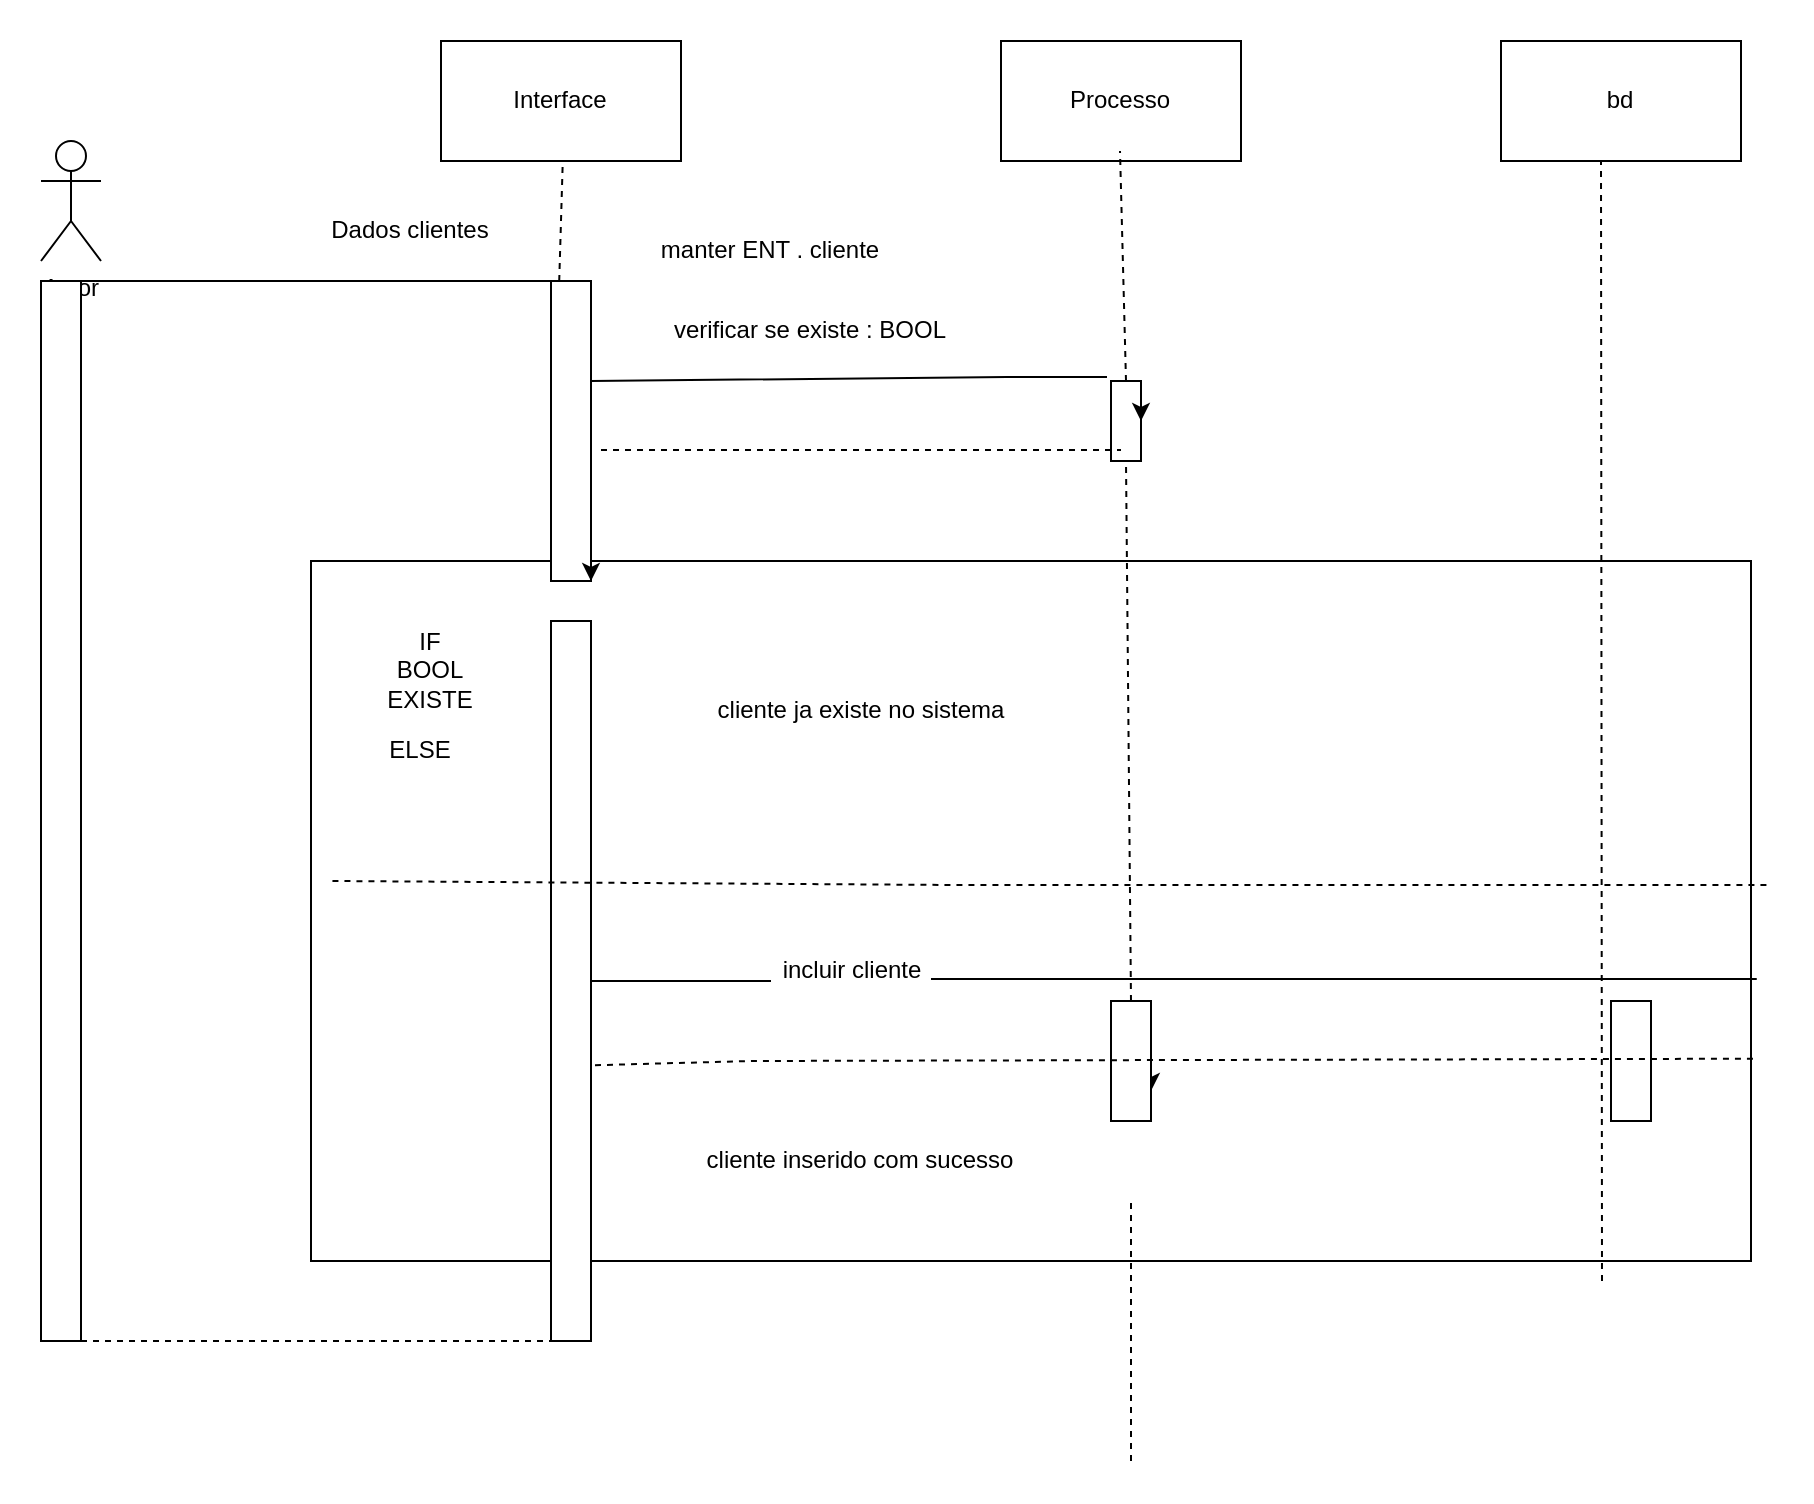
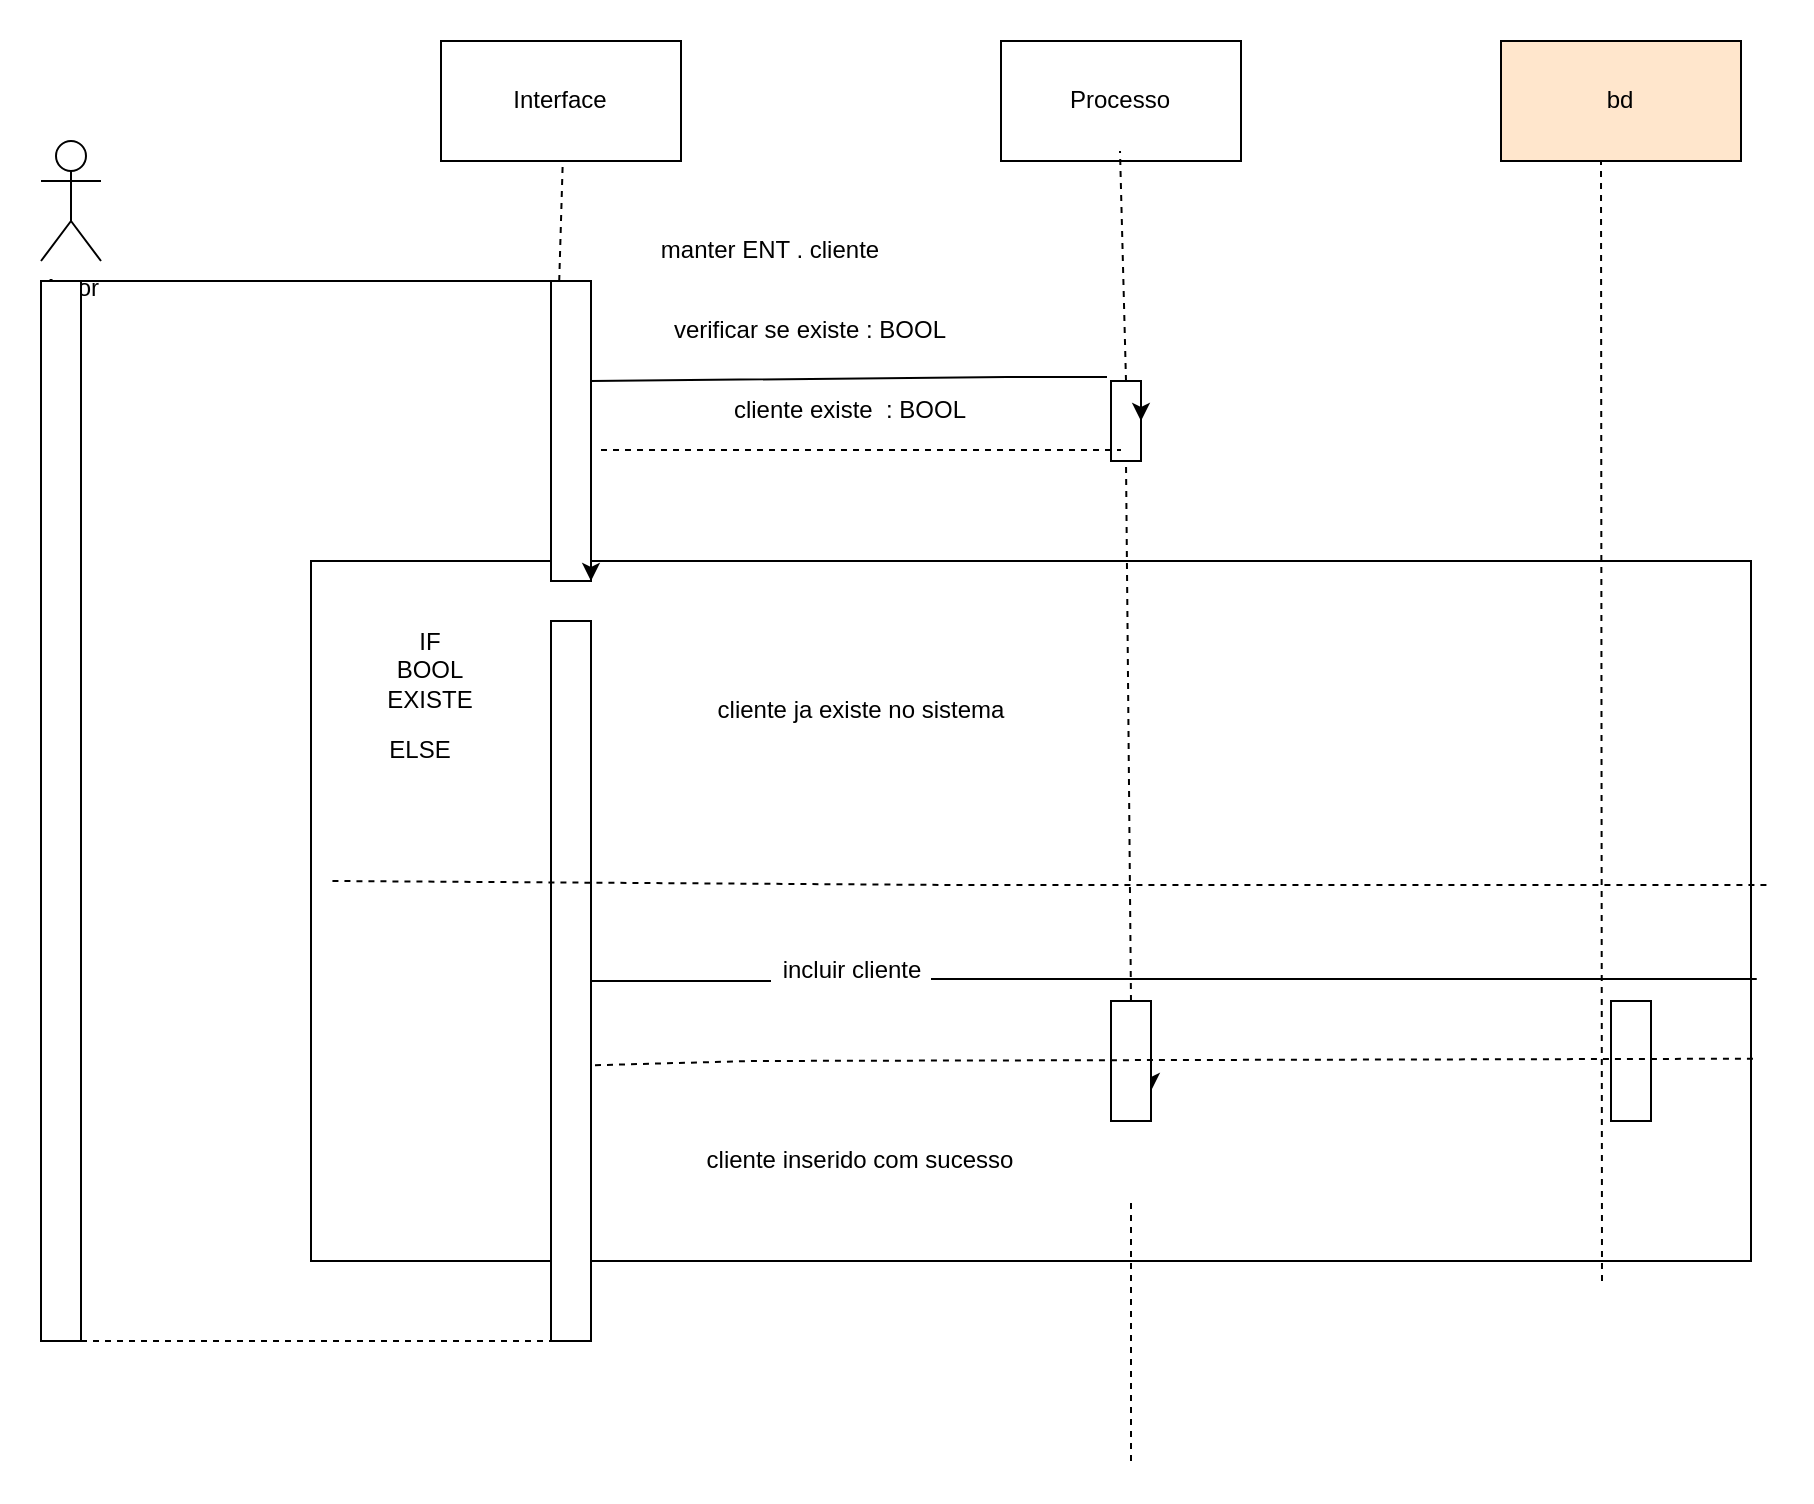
node "bd": fillcolor #ffffff -> #ffe6cc
node "Dados clientes": removed
node "cliente existe : BOOL": added
